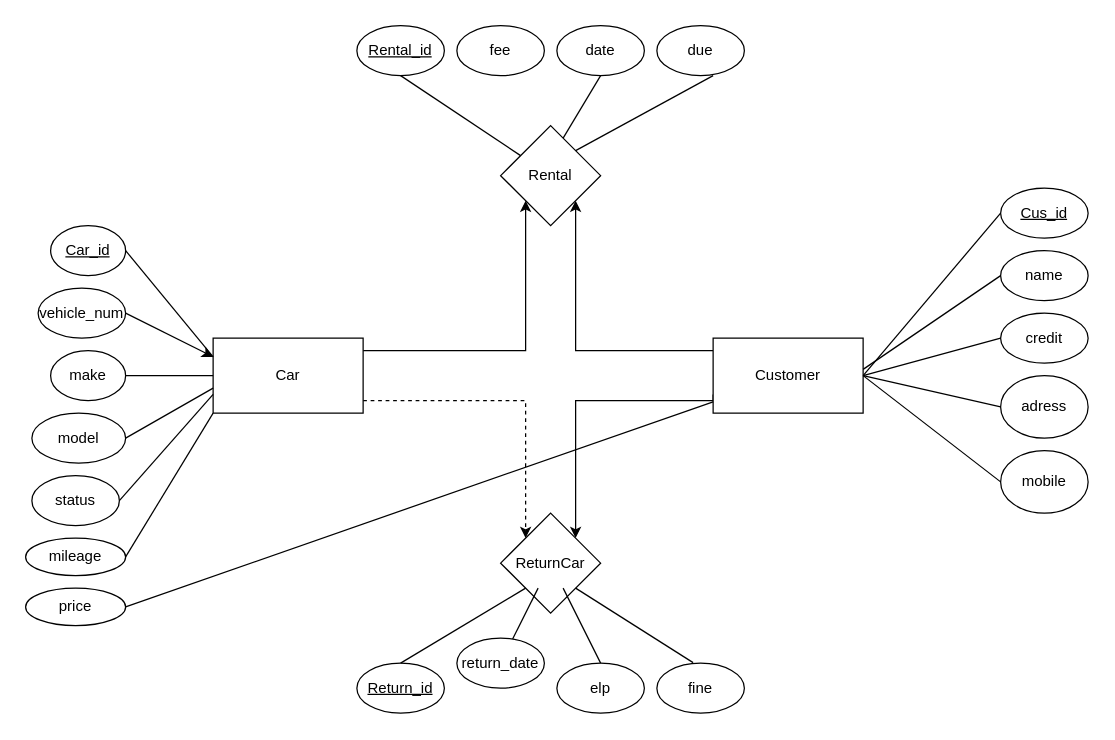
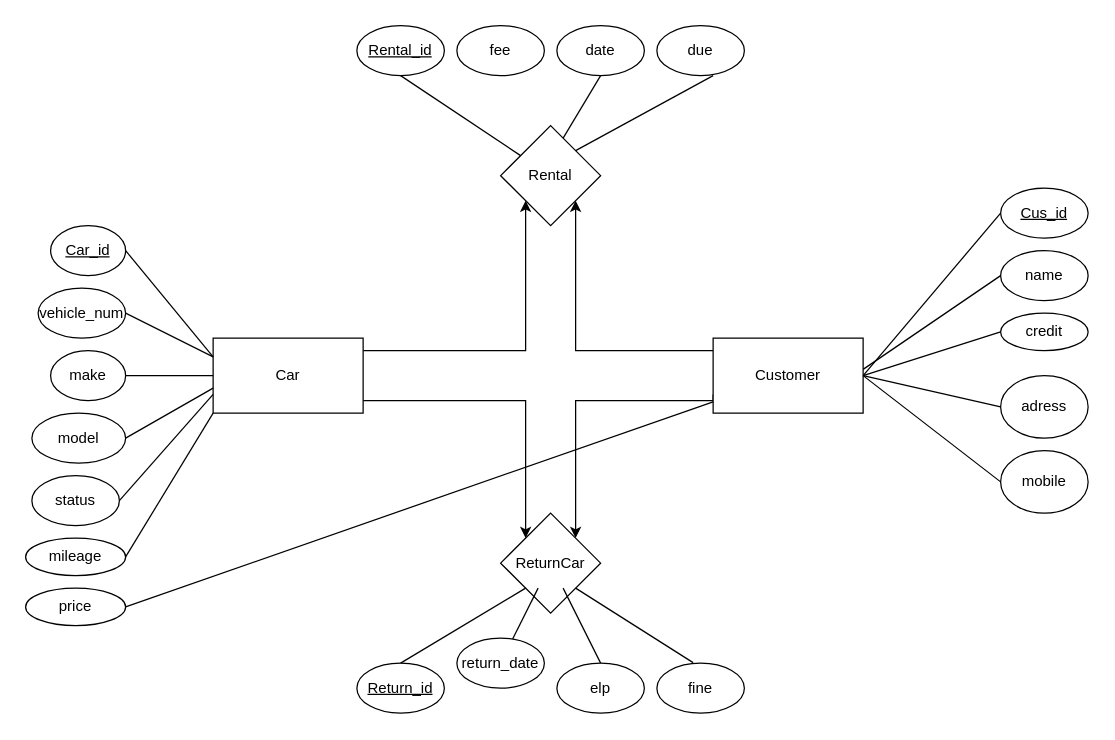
node "credit": size 88x50 -> 88x38
edge "vehicle_num" -> "Car": arrowhead classic -> none
edge "Car" -> "ReturnCar": style dashed -> solid
